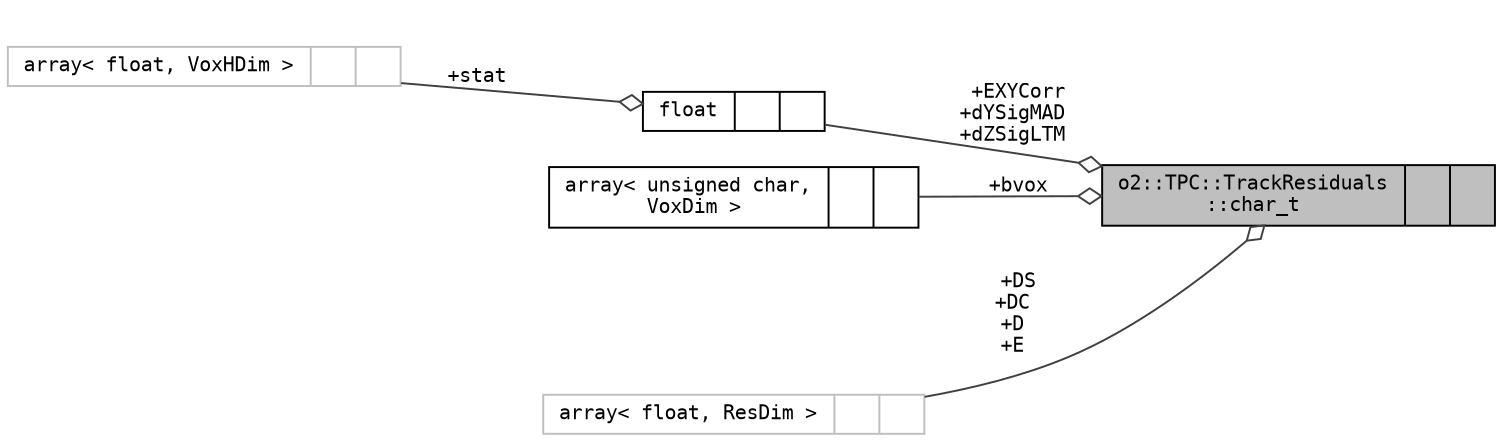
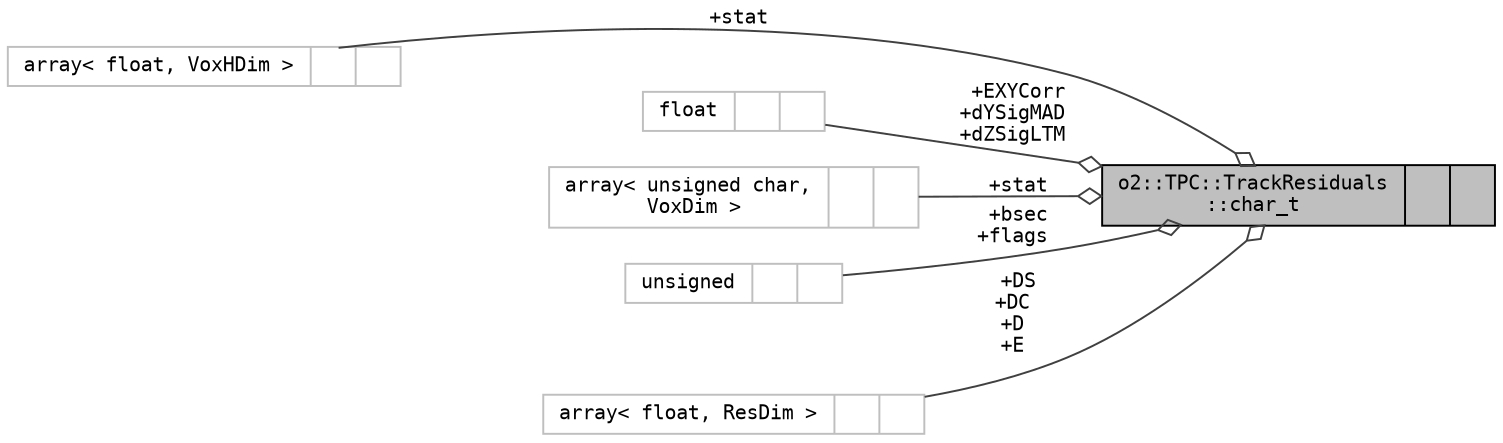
edge "array< float, VoxHDim >" -> "float": now "array< float, VoxHDim >" -> "o2::TPC::TrackResiduals"
node "float": color black -> grey75
edge "array< unsigned char," -> "o2::TPC::TrackResiduals": label " +bvox" -> " +stat"
node "array< unsigned char,": color black -> grey75
node "unsigned": added
